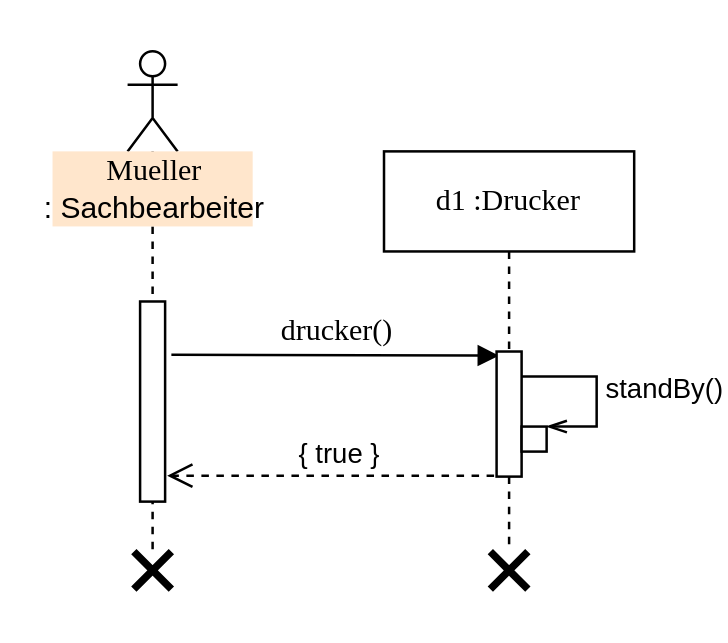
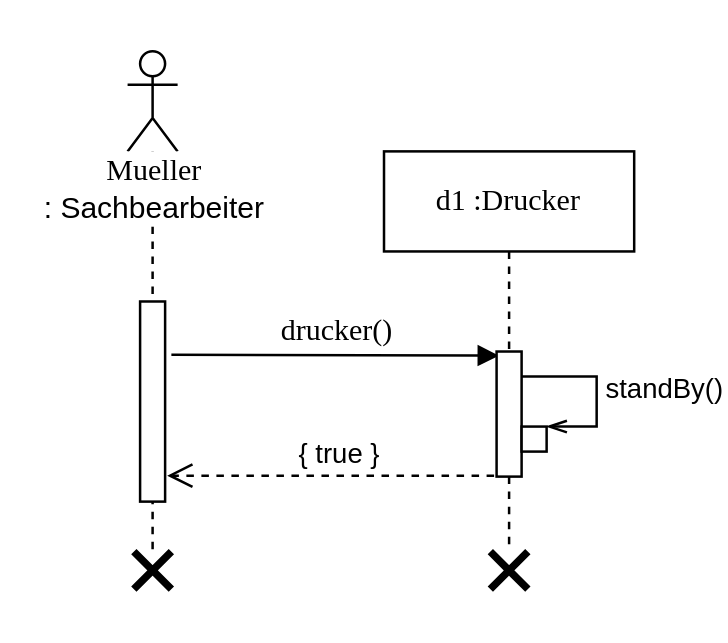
node "Mueller : Sachbearbeiter": fillcolor #ffe6cc -> #ffffff
